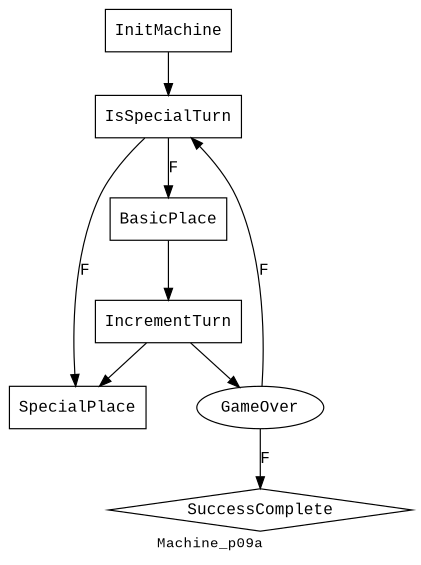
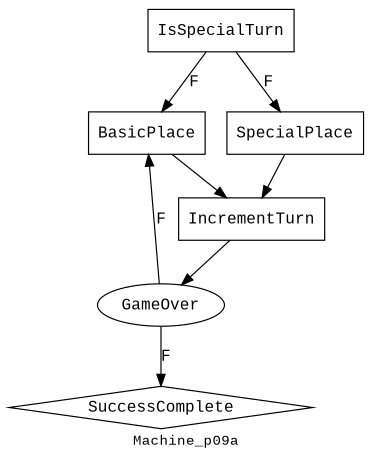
node "InitMachine": removed
edge "GameOver" -> "IsSpecialTurn": now "GameOver" -> "BasicPlace"
edge "IncrementTurn" -> "SpecialPlace": reversed
